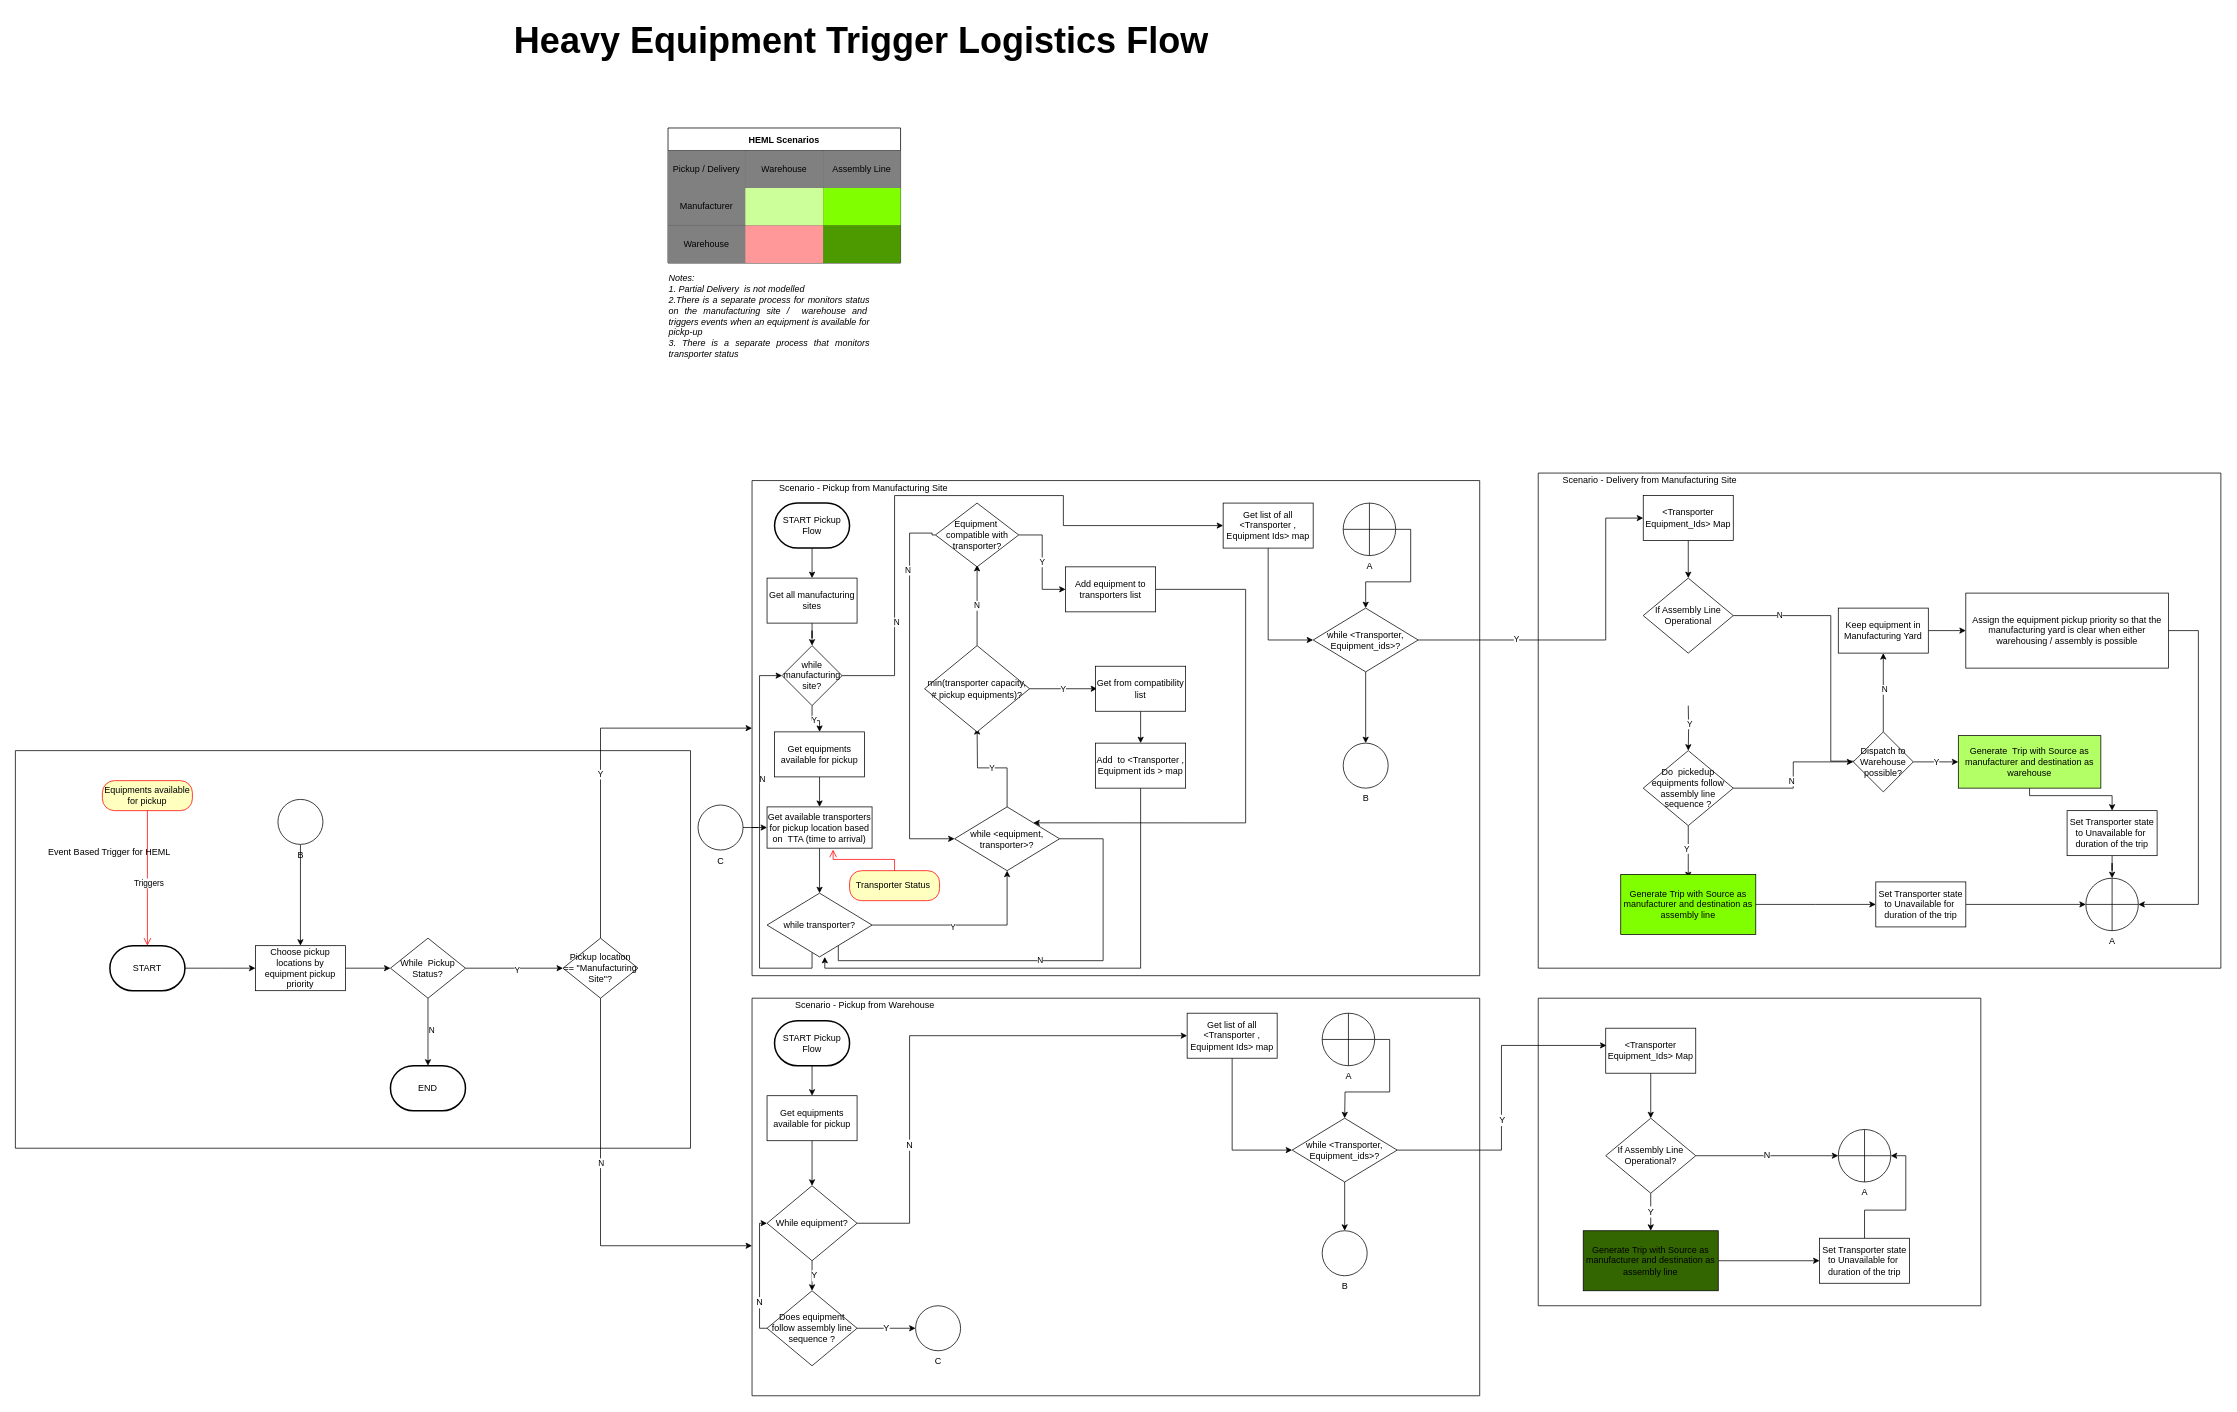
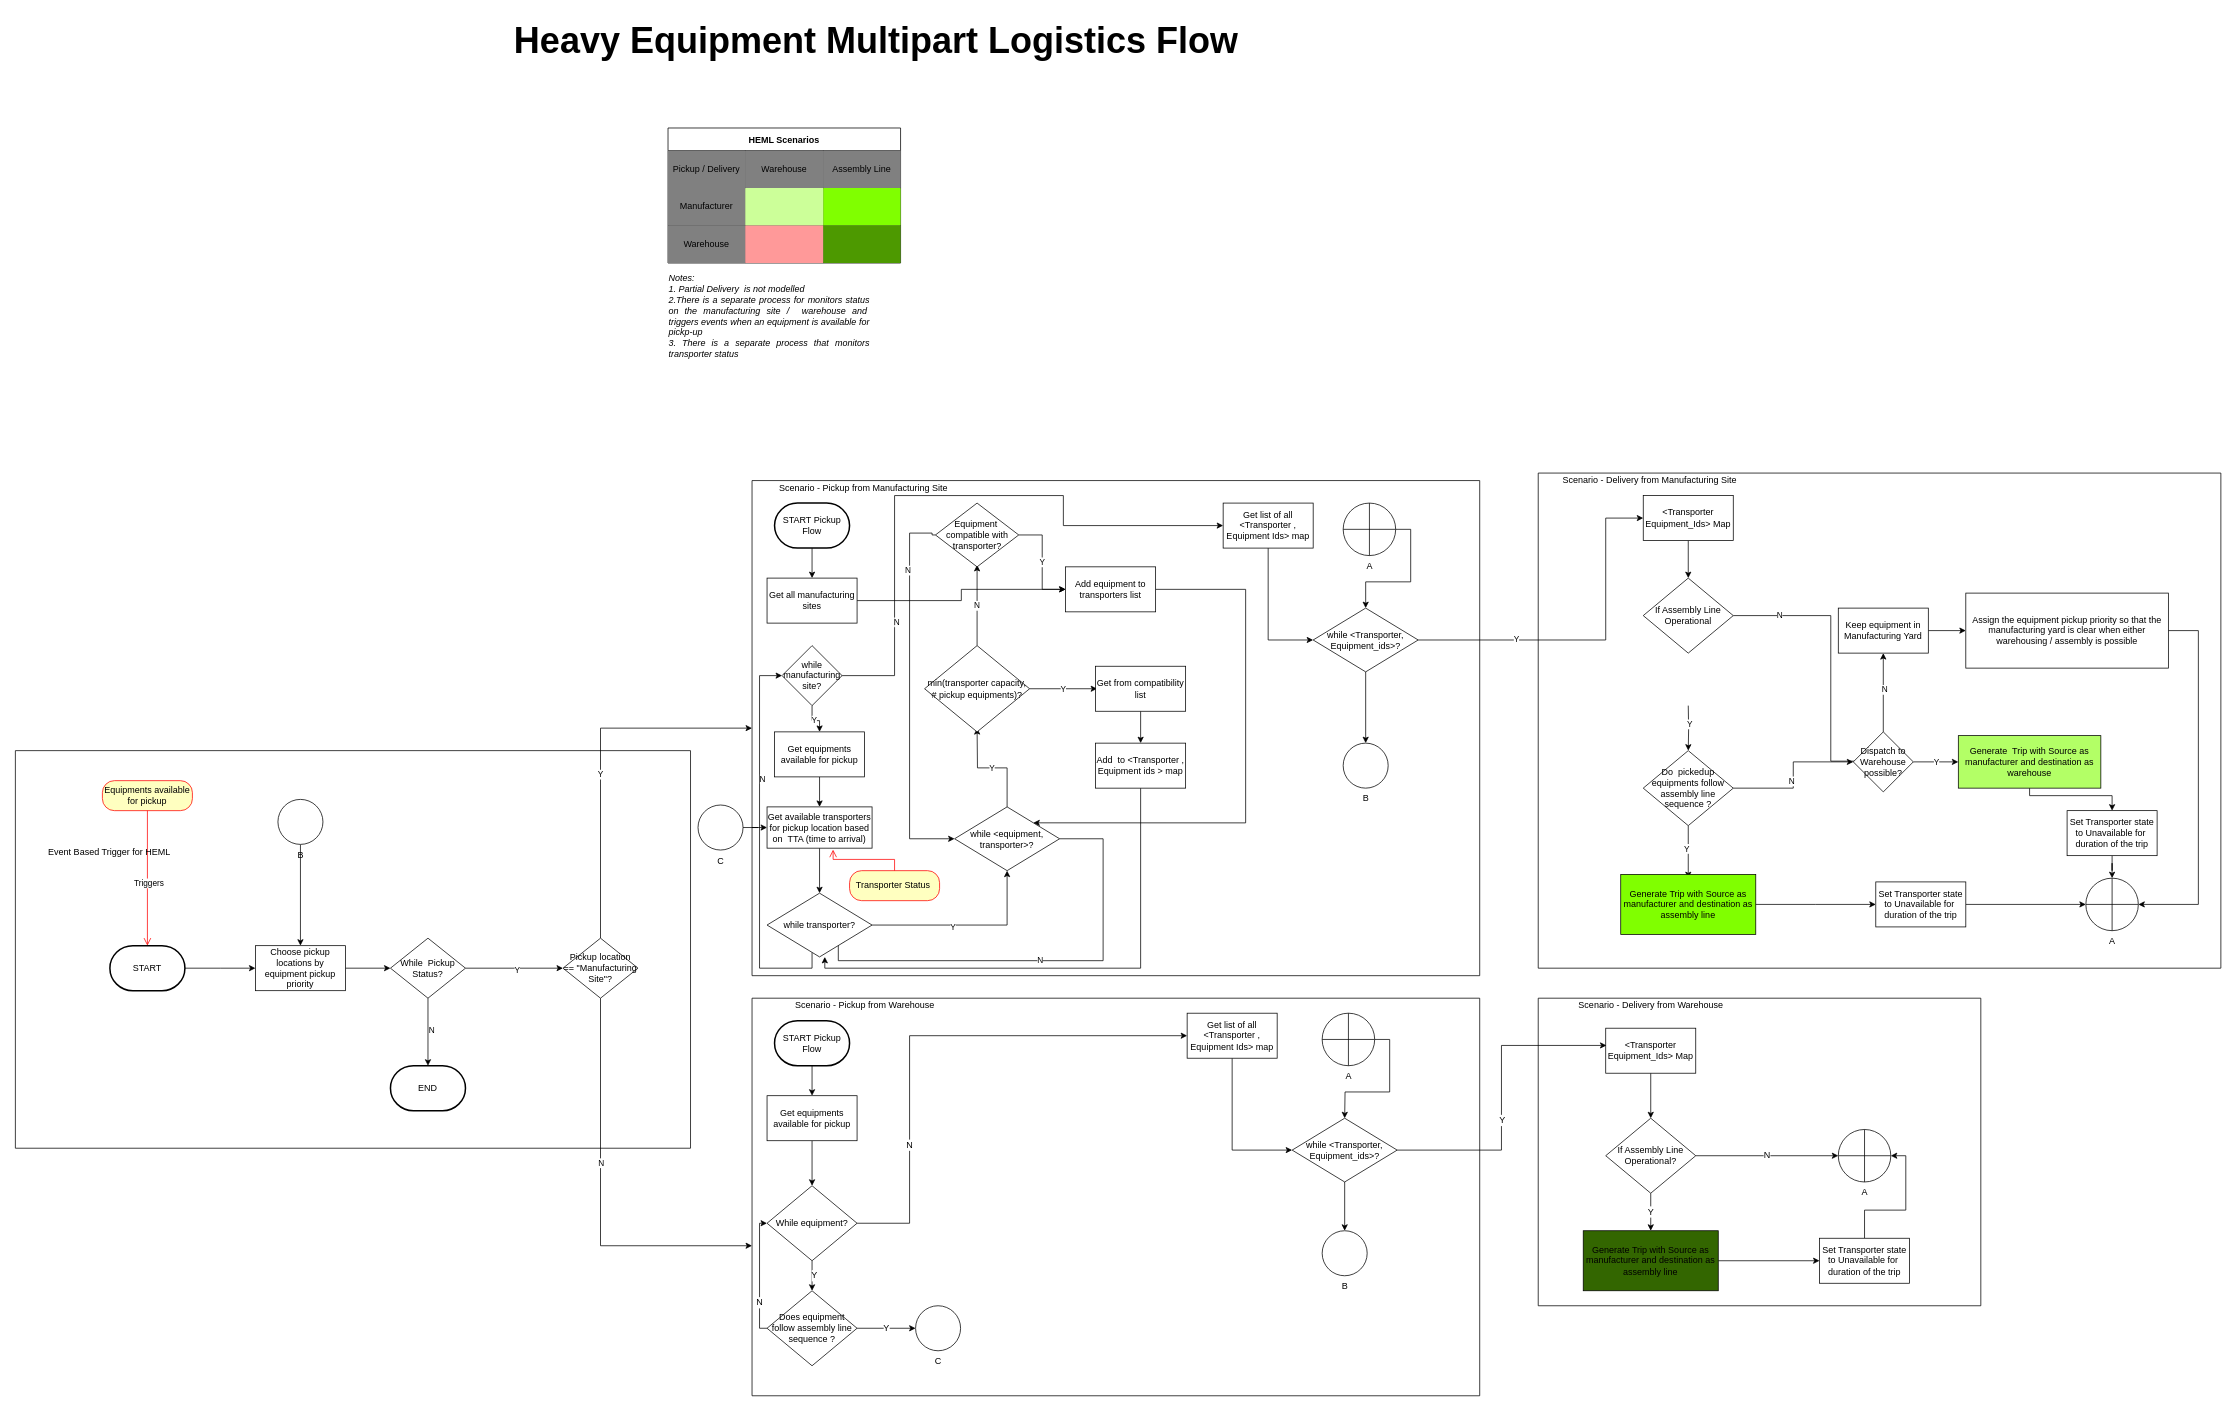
node "Heavy Equipment Trigger Logistics Flow": label "Heavy Equipment Trigger Logistics Flow" -> "Heavy Equipment Multipart Logistics Flow"
edge "Get all manufacturing sites" -> "while manufacturing site?": now "Get all manufacturing sites" -> "Add equipment to transporters list"
node "Scenario - Delivery from Warehouse": added
